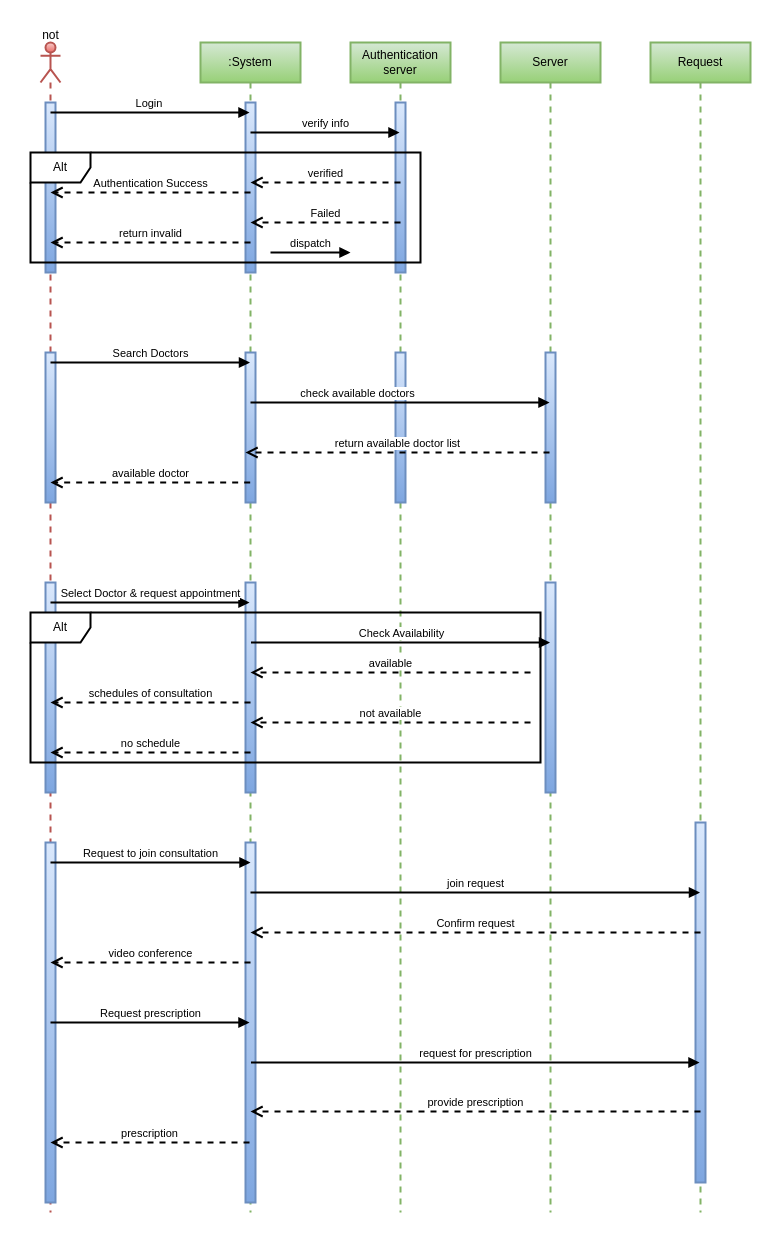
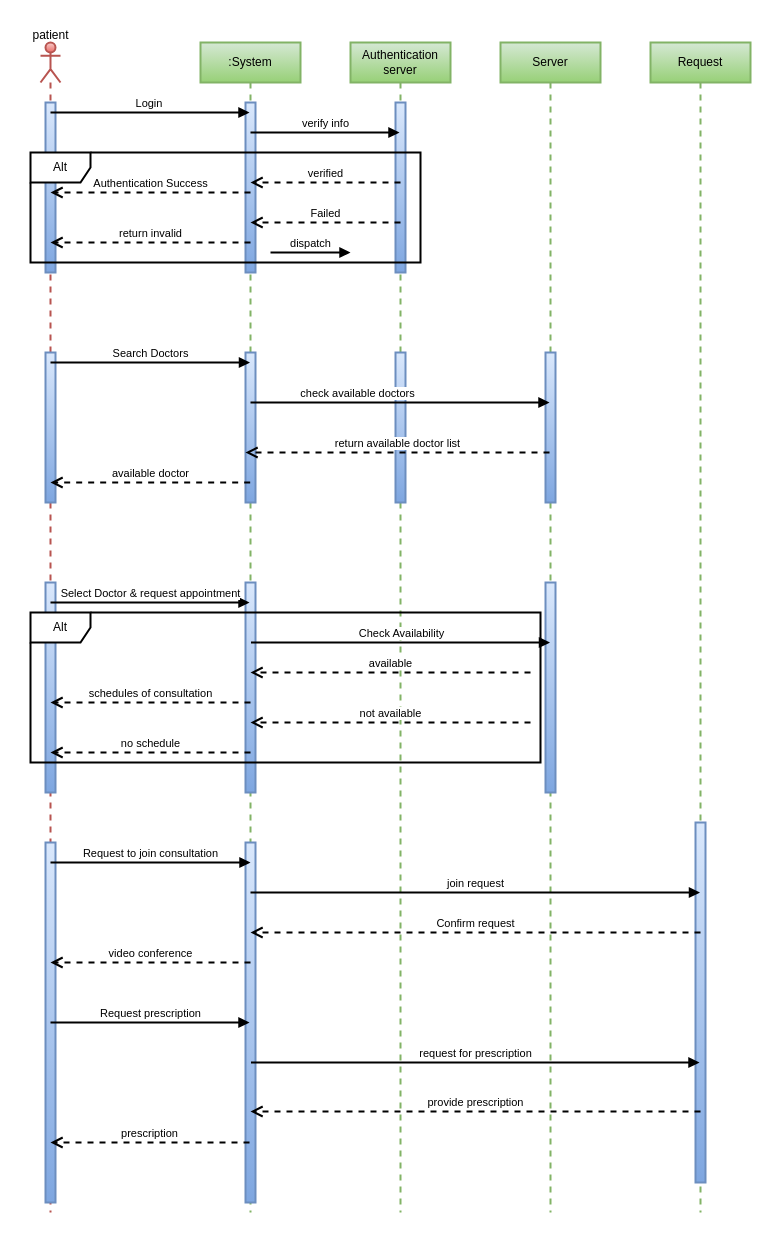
node "not": label "not" -> "patient"
